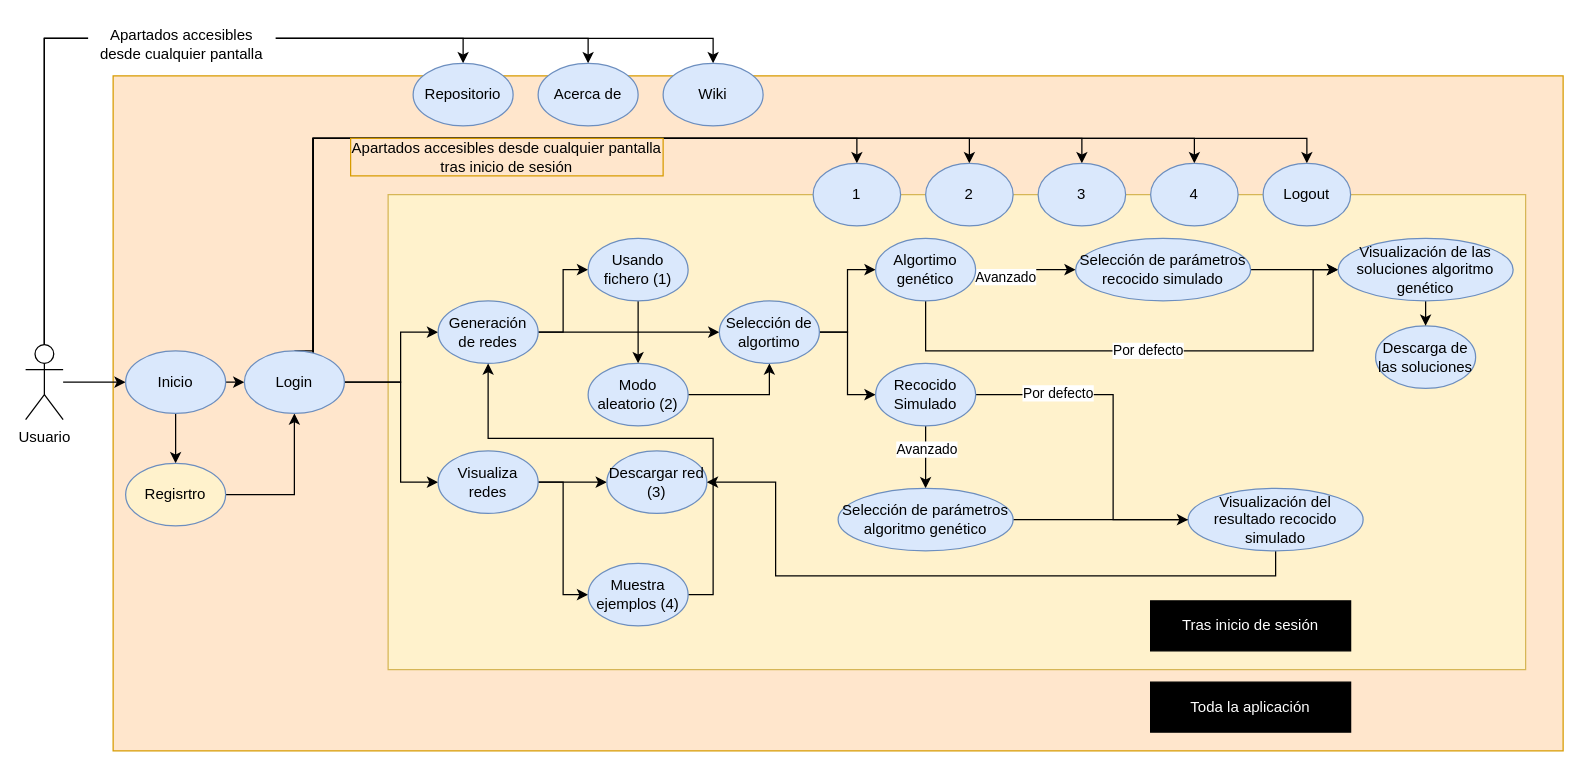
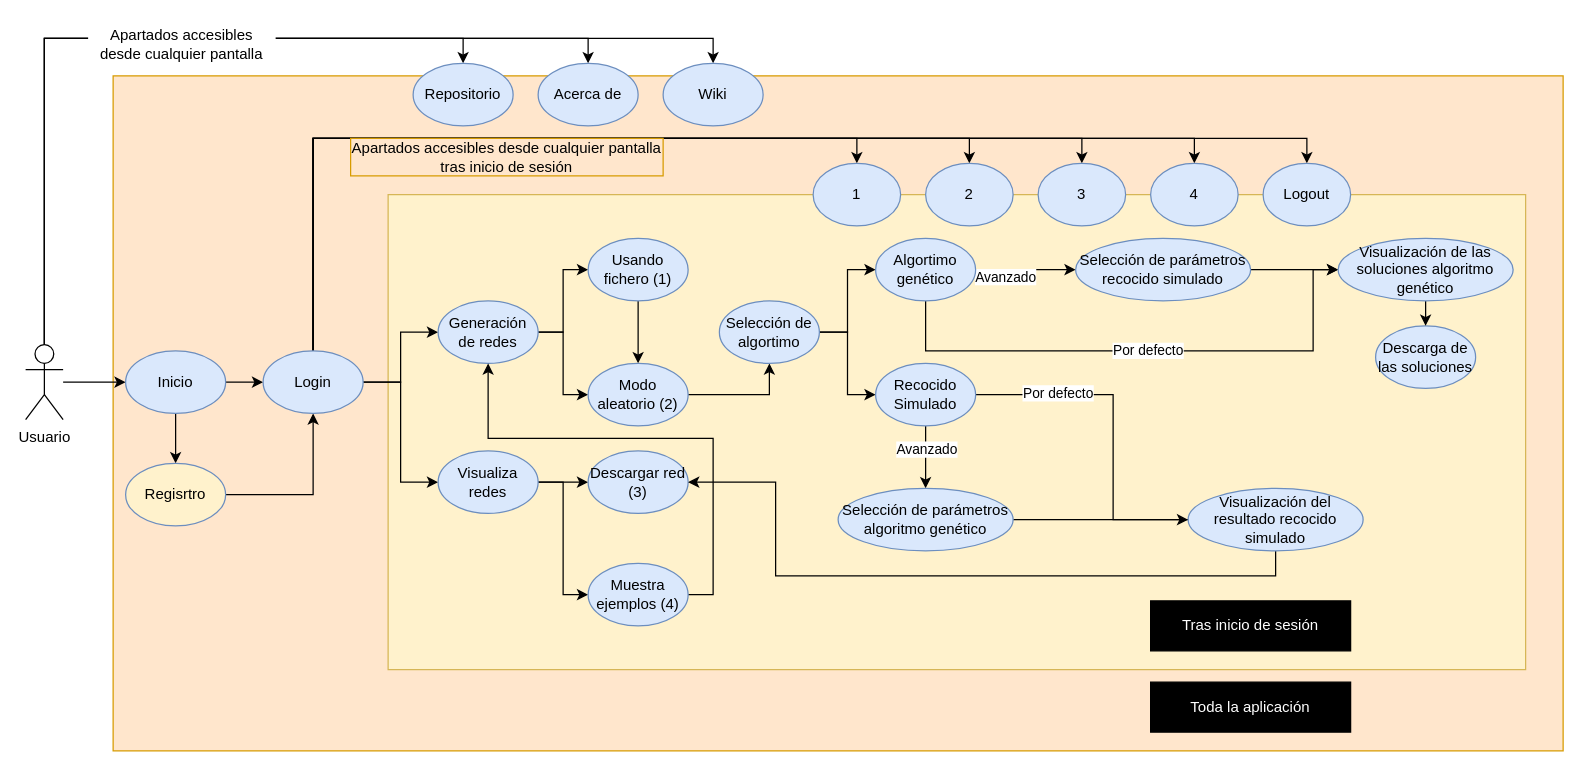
edge "Generación de redes" -> "Selección de algortimo": now "Generación de redes" -> "Modo aleatorio (2)"
node "Login": moved (294, 382) -> (313, 382)
node "Descargar red (3)": moved (657, 482) -> (638, 482)
